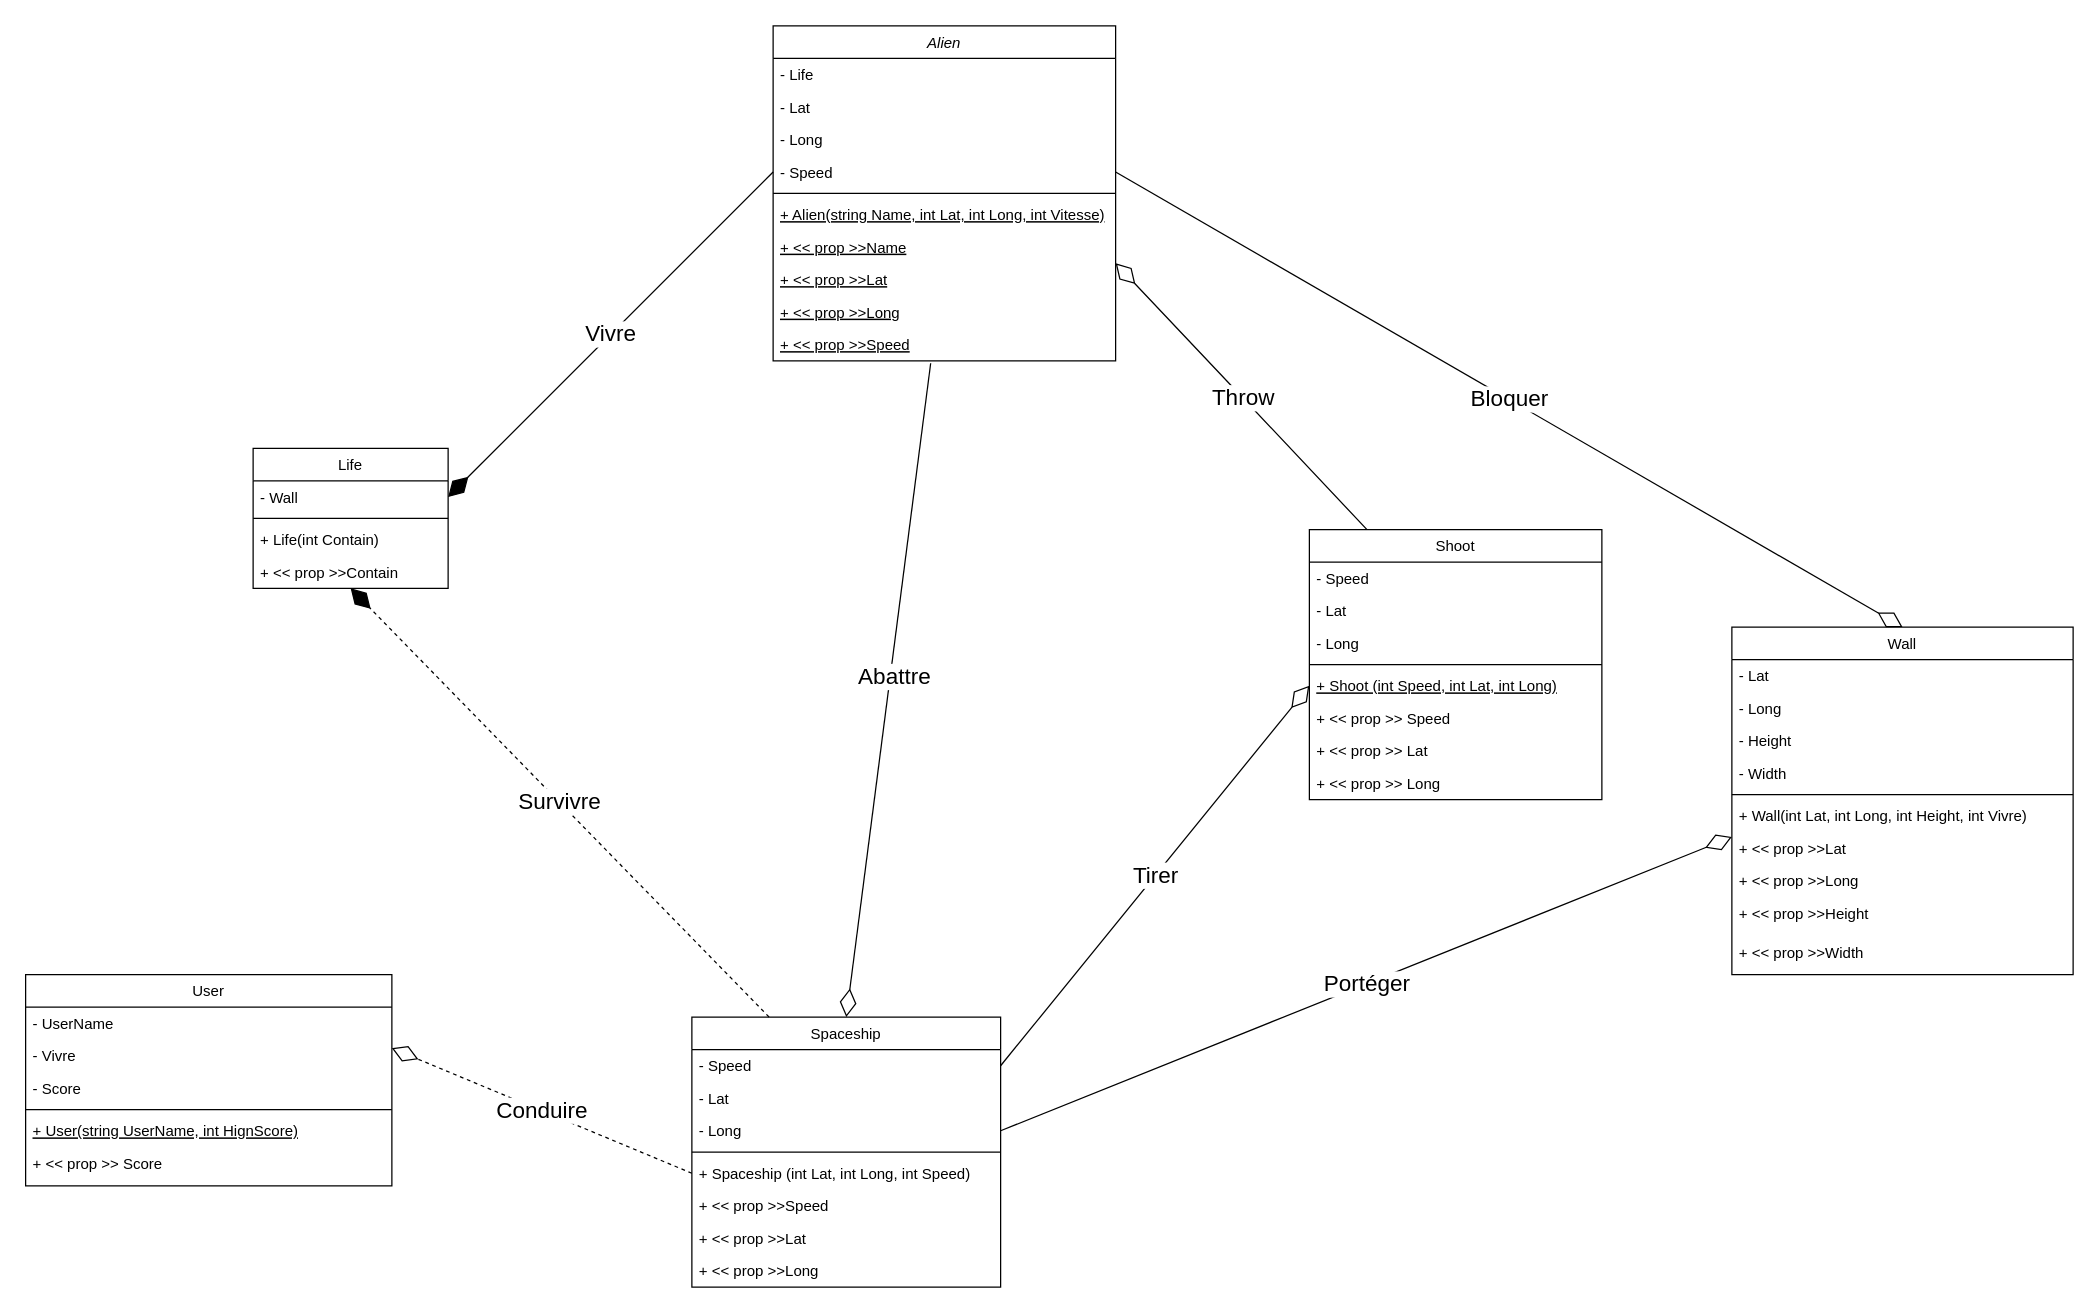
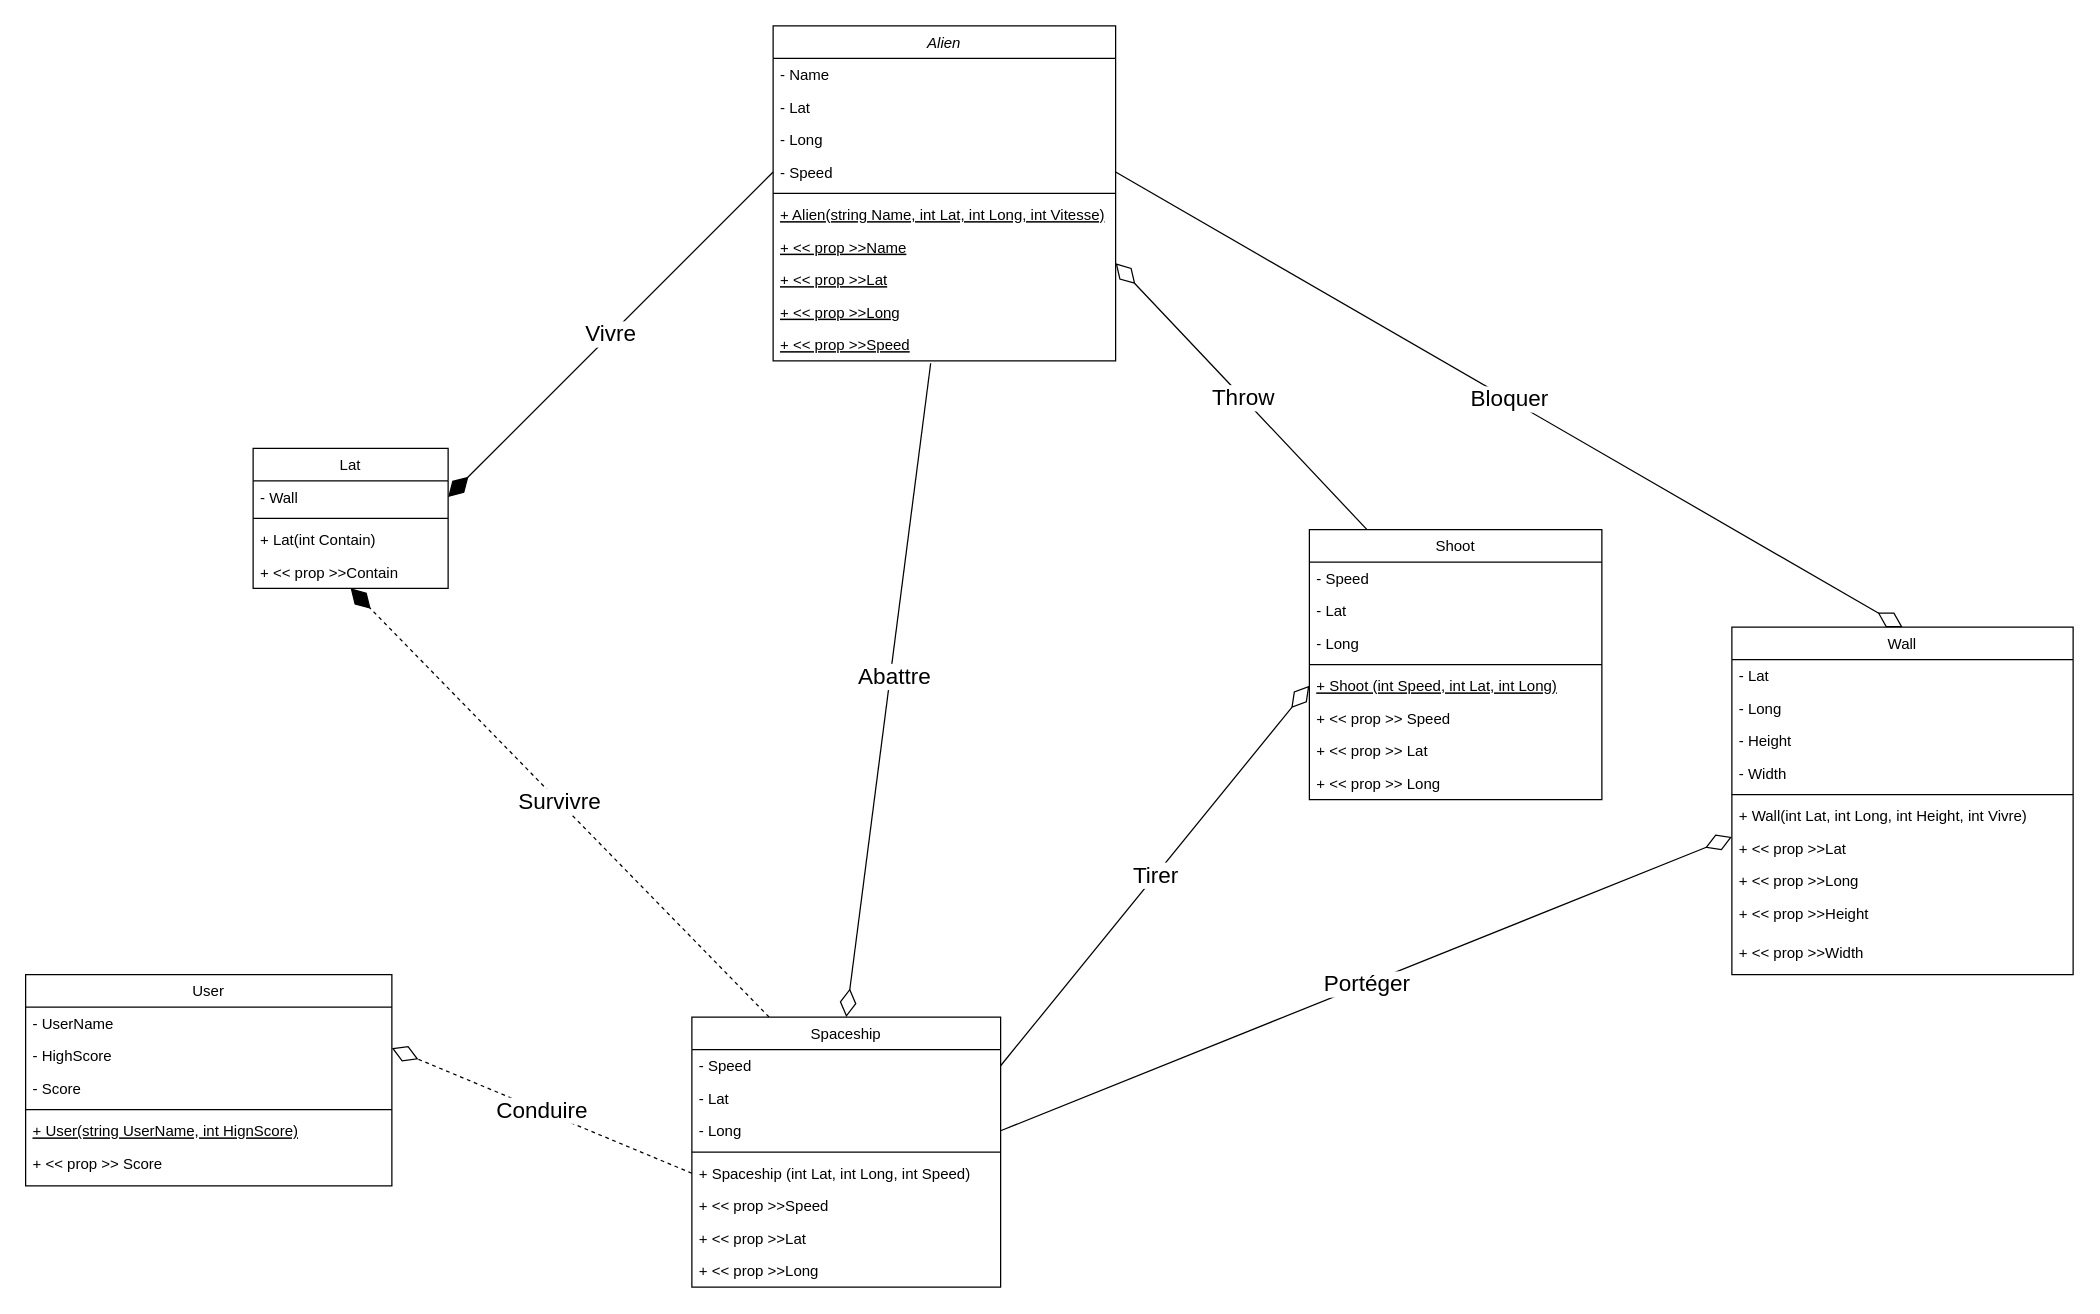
node "- Life": label "- Life" -> "- Name"
node "Life": label "Life" -> "Lat"
node "+ Life(int Contain)": label "+ Life(int Contain)" -> "+ Lat(int Contain)"
node "- Vivre": label "- Vivre" -> "- HighScore"
